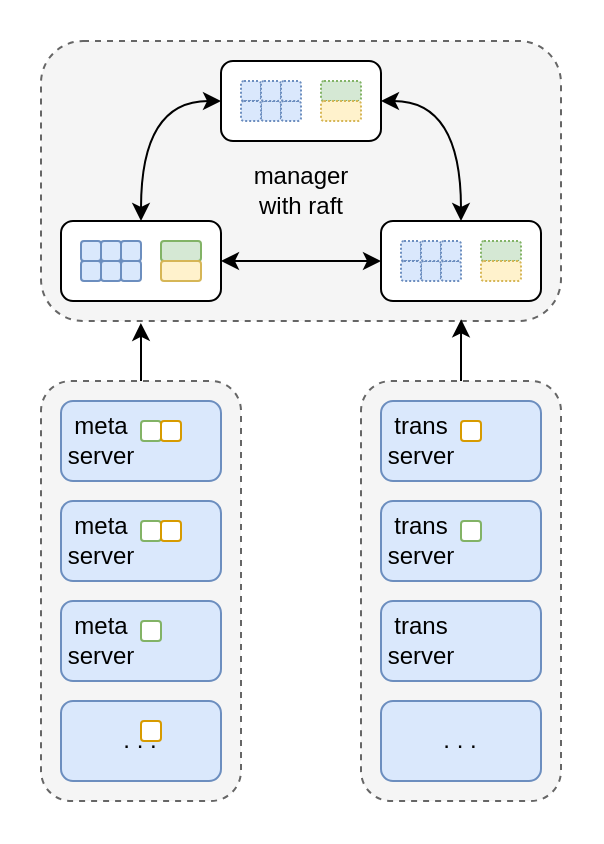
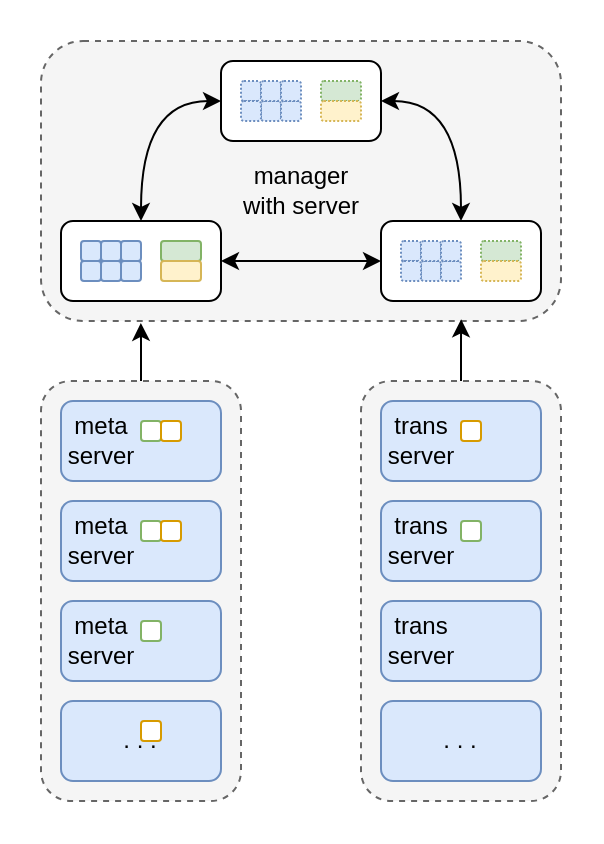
node "manager with raft": label "manager with raft" -> "manager with server"
